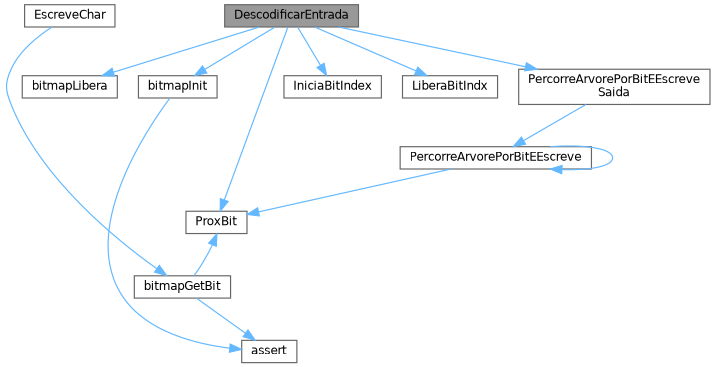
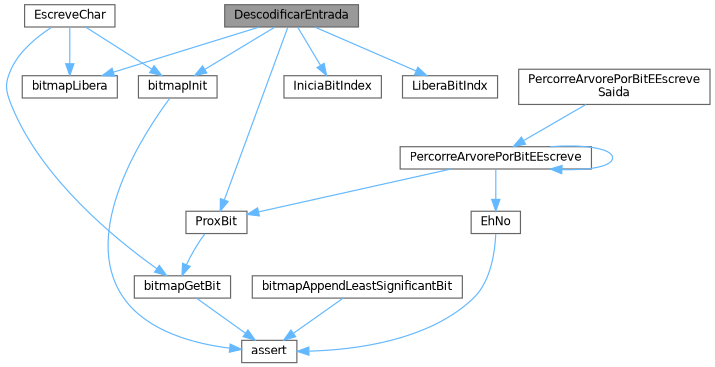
edge "EscreveChar" -> "bitmapLibera": added
edge "DescodificarEntrada" -> "PercorreArvorePorBitEEscreve Saida": removed
edge "EscreveChar" -> "bitmapInit": added
node "EhNo": added
edge "bitmapGetBit" -> "ProxBit": reversed
node "bitmapAppendLeastSignificantBit": added
